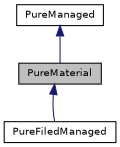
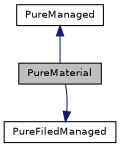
edge "PureFiledManaged" -> "PureMaterial": reversed
